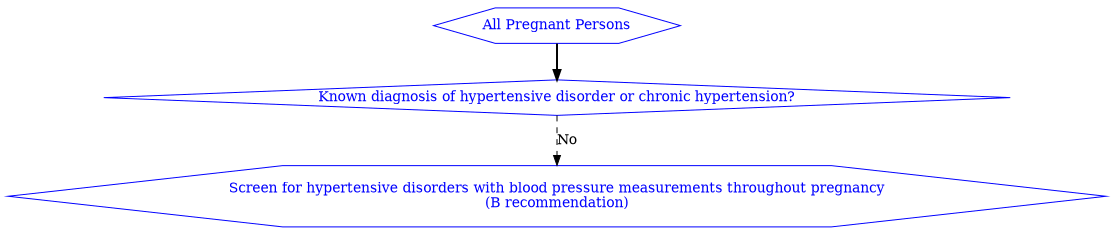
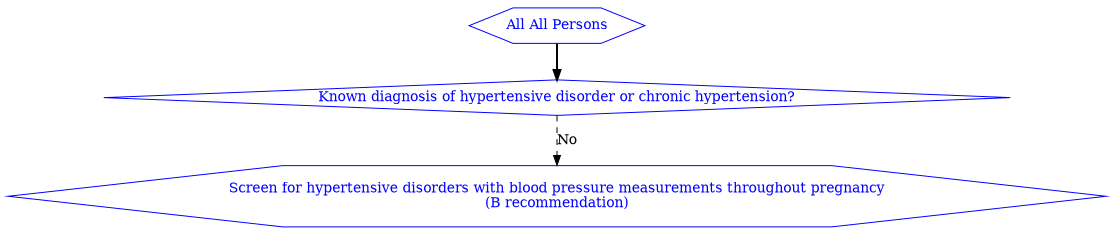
node "All Pregnant Persons": label "All Pregnant Persons" -> "All All Persons"
